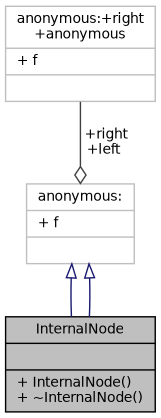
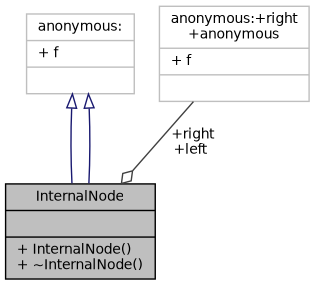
edge "anonymous:+right" -> "anonymous:": now "anonymous:+right" -> "InternalNode"
